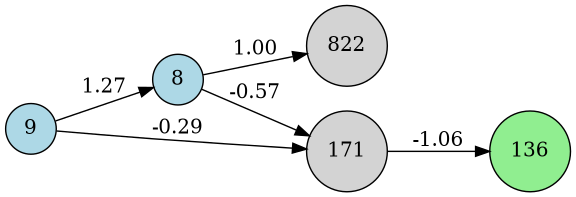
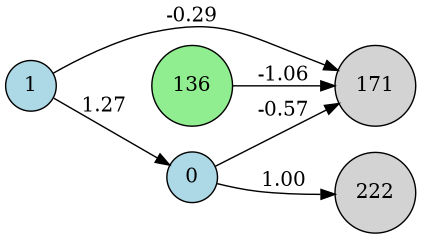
node "822": label "822" -> "222"
node "8": label "8" -> "0"
node "9": label "9" -> "1"
edge "171" -> "136": reversed
